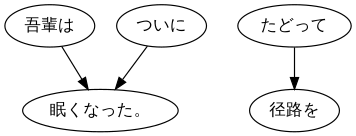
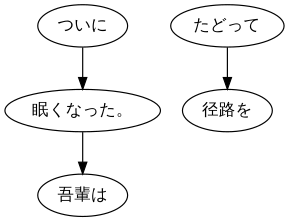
edge "吾輩は" -> "眠くなった。": reversed
